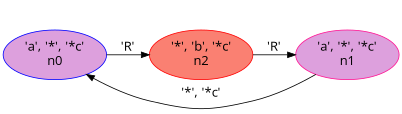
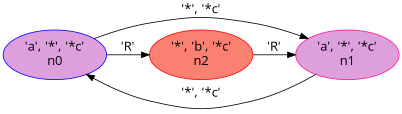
edge "'a', '*', '*c' n0" -> "'a', '*', '*c' n1": added, label "'*', '*c'"
